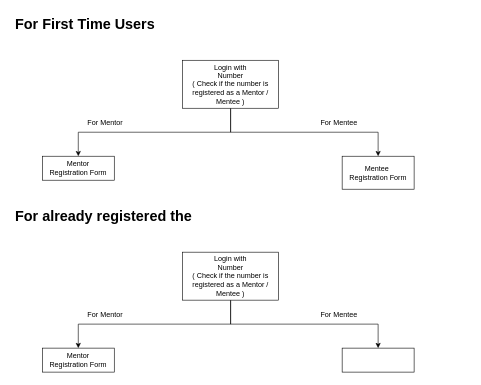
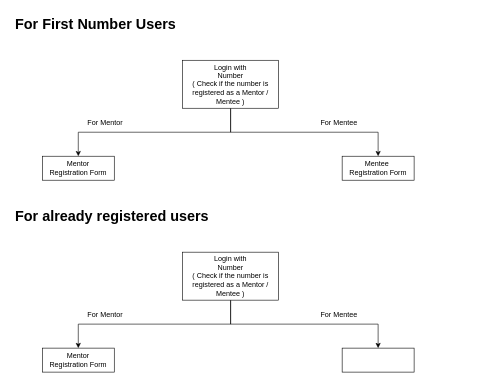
node "For First Time Users": label "For First Time Users" -> "For First Number Users"
node "Mentee Registration Form": size 72x33 -> 72x24
node "For already registered the": label "For already registered the" -> "For already registered users"
